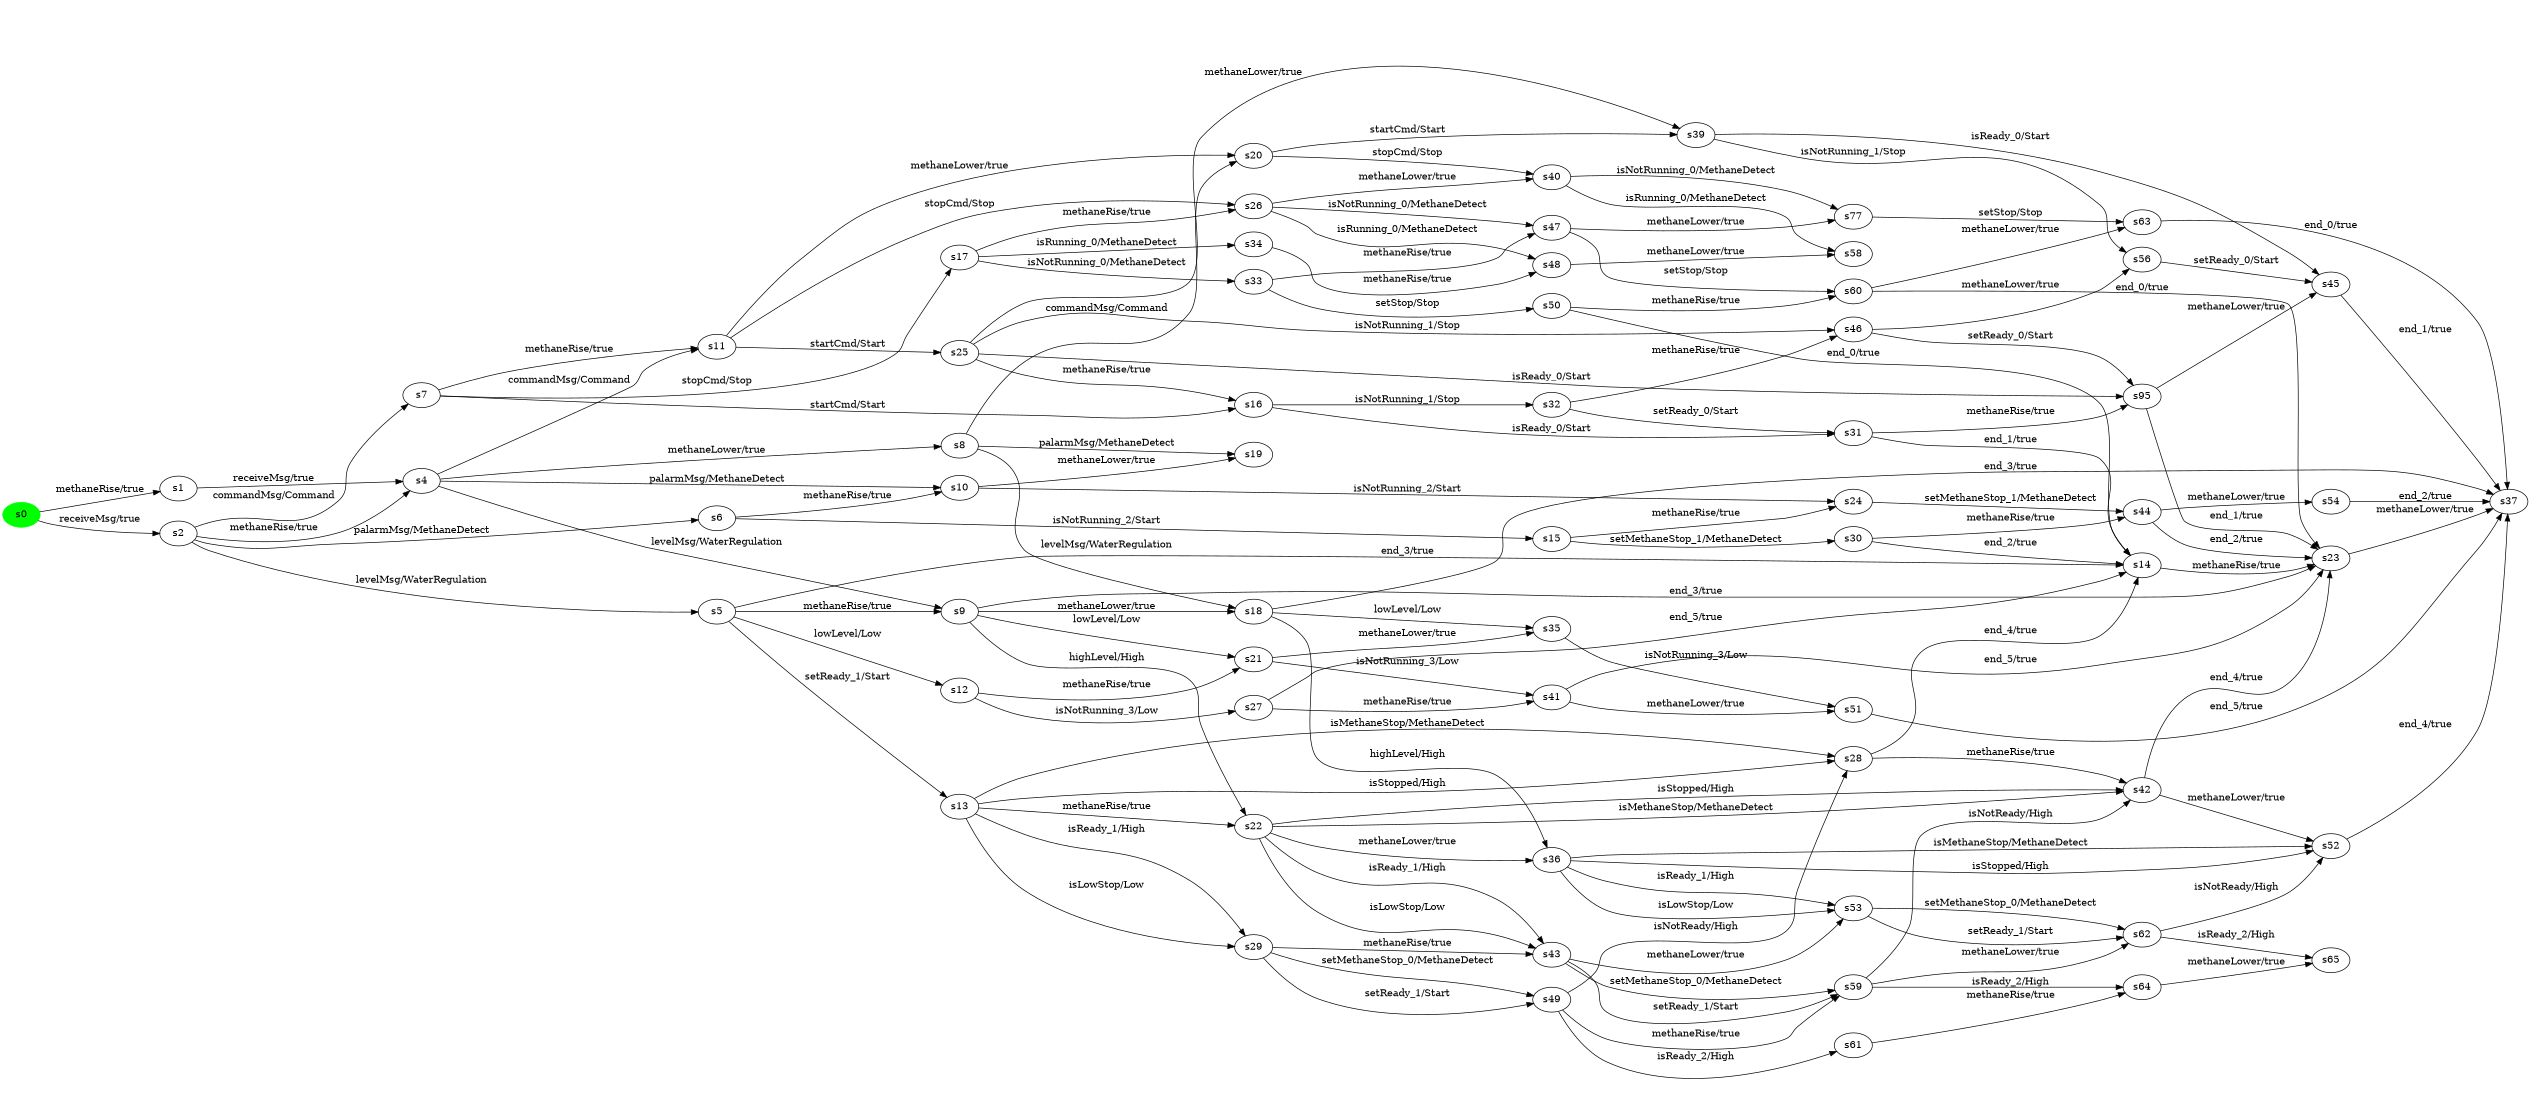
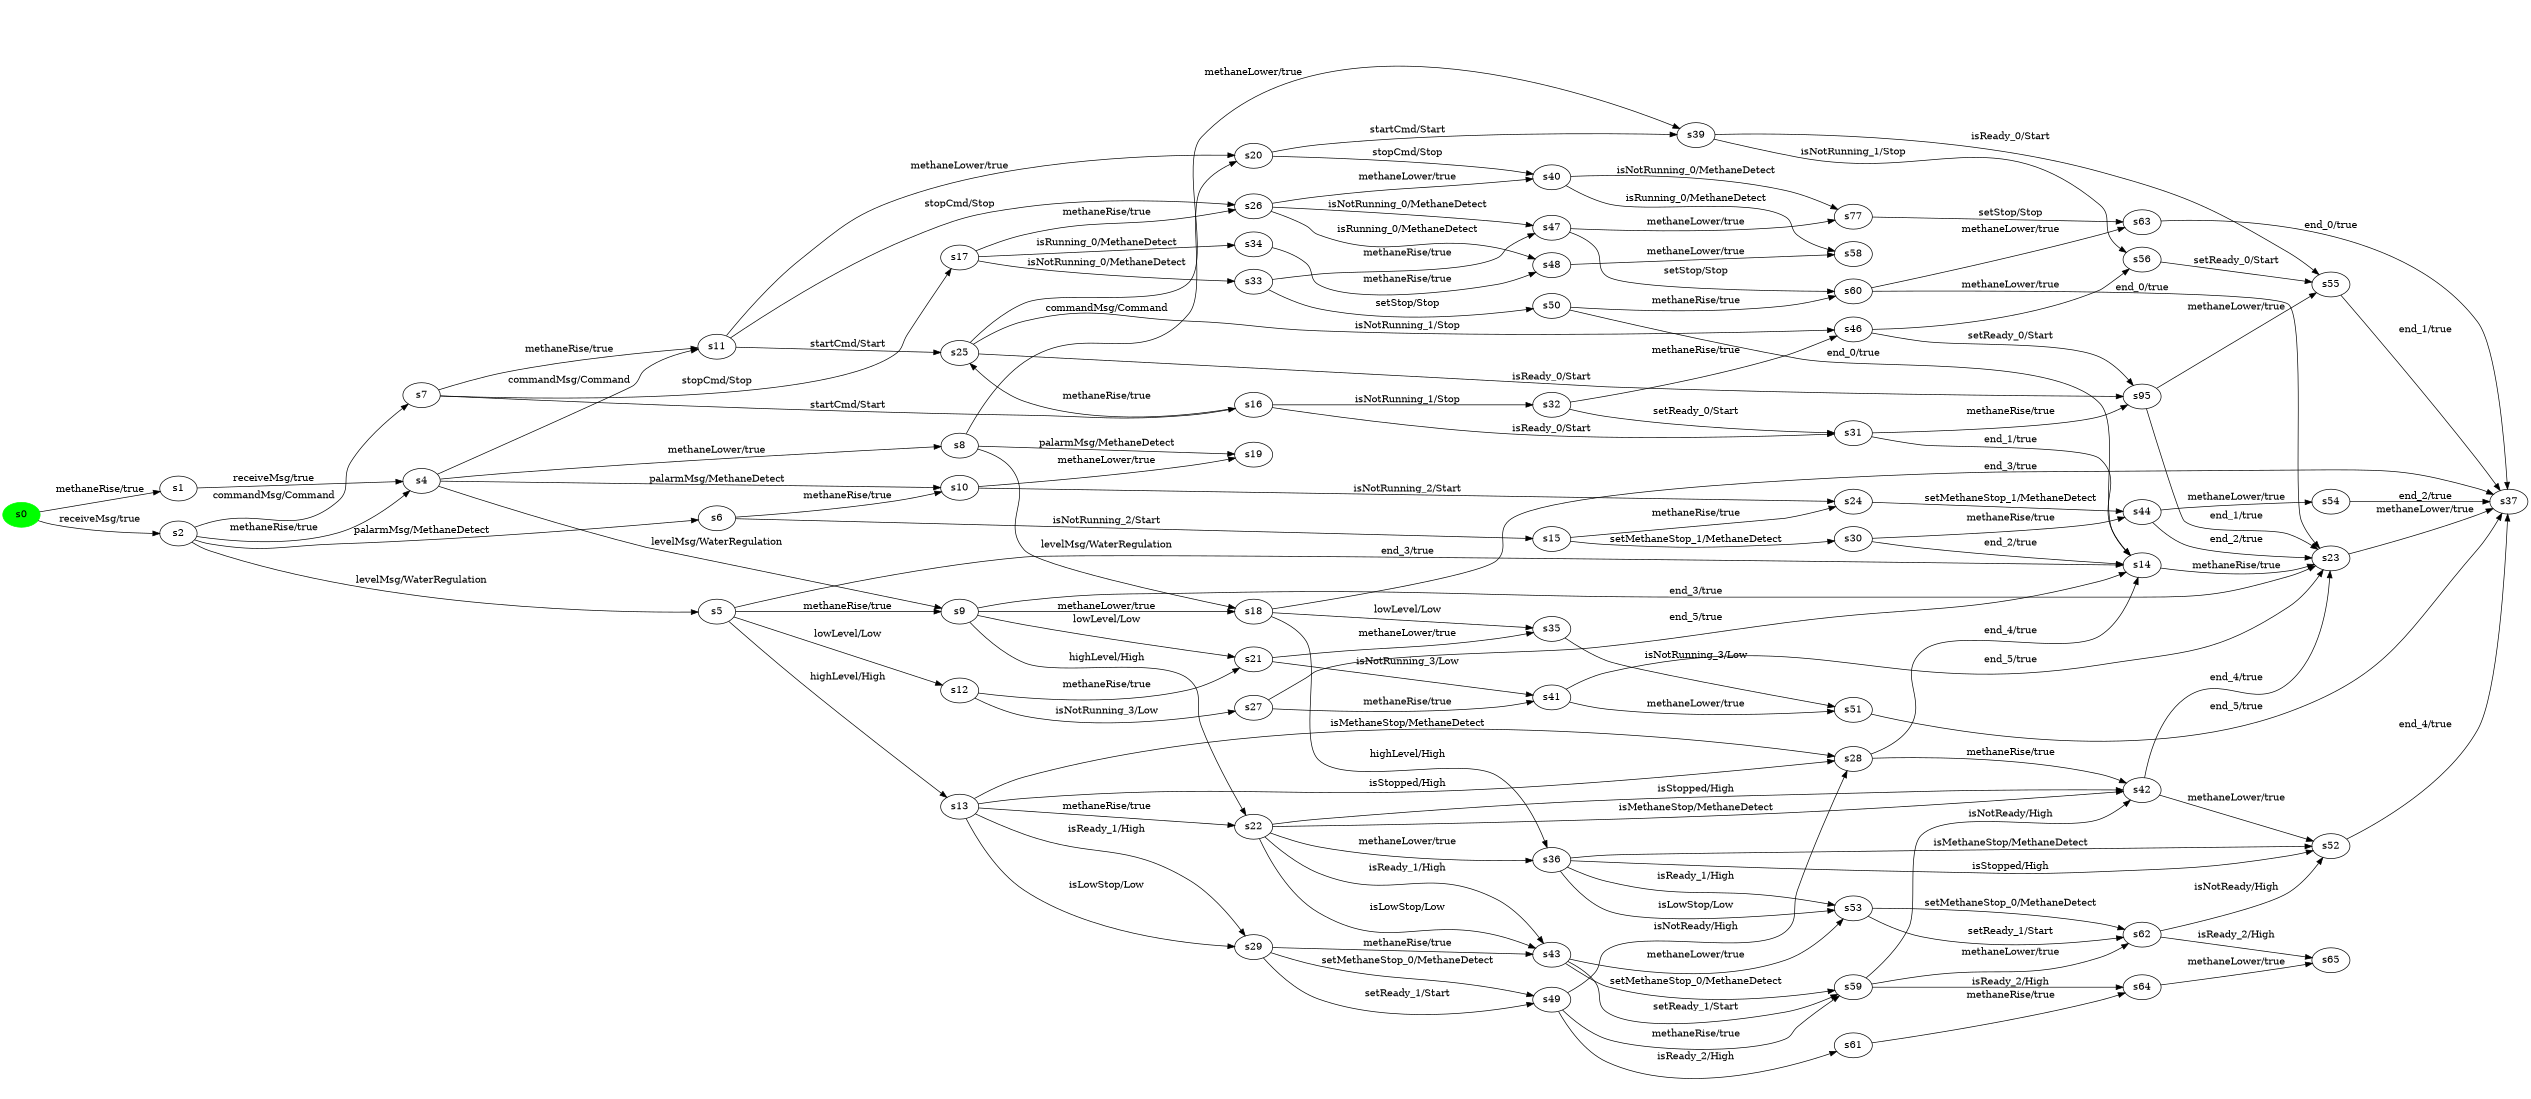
node "s45": label "s45" -> "s55"
edge "s25" -> "s16": reversed
edge "s5" -> "s13": label " setReady_1/Start " -> " highLevel/High "
